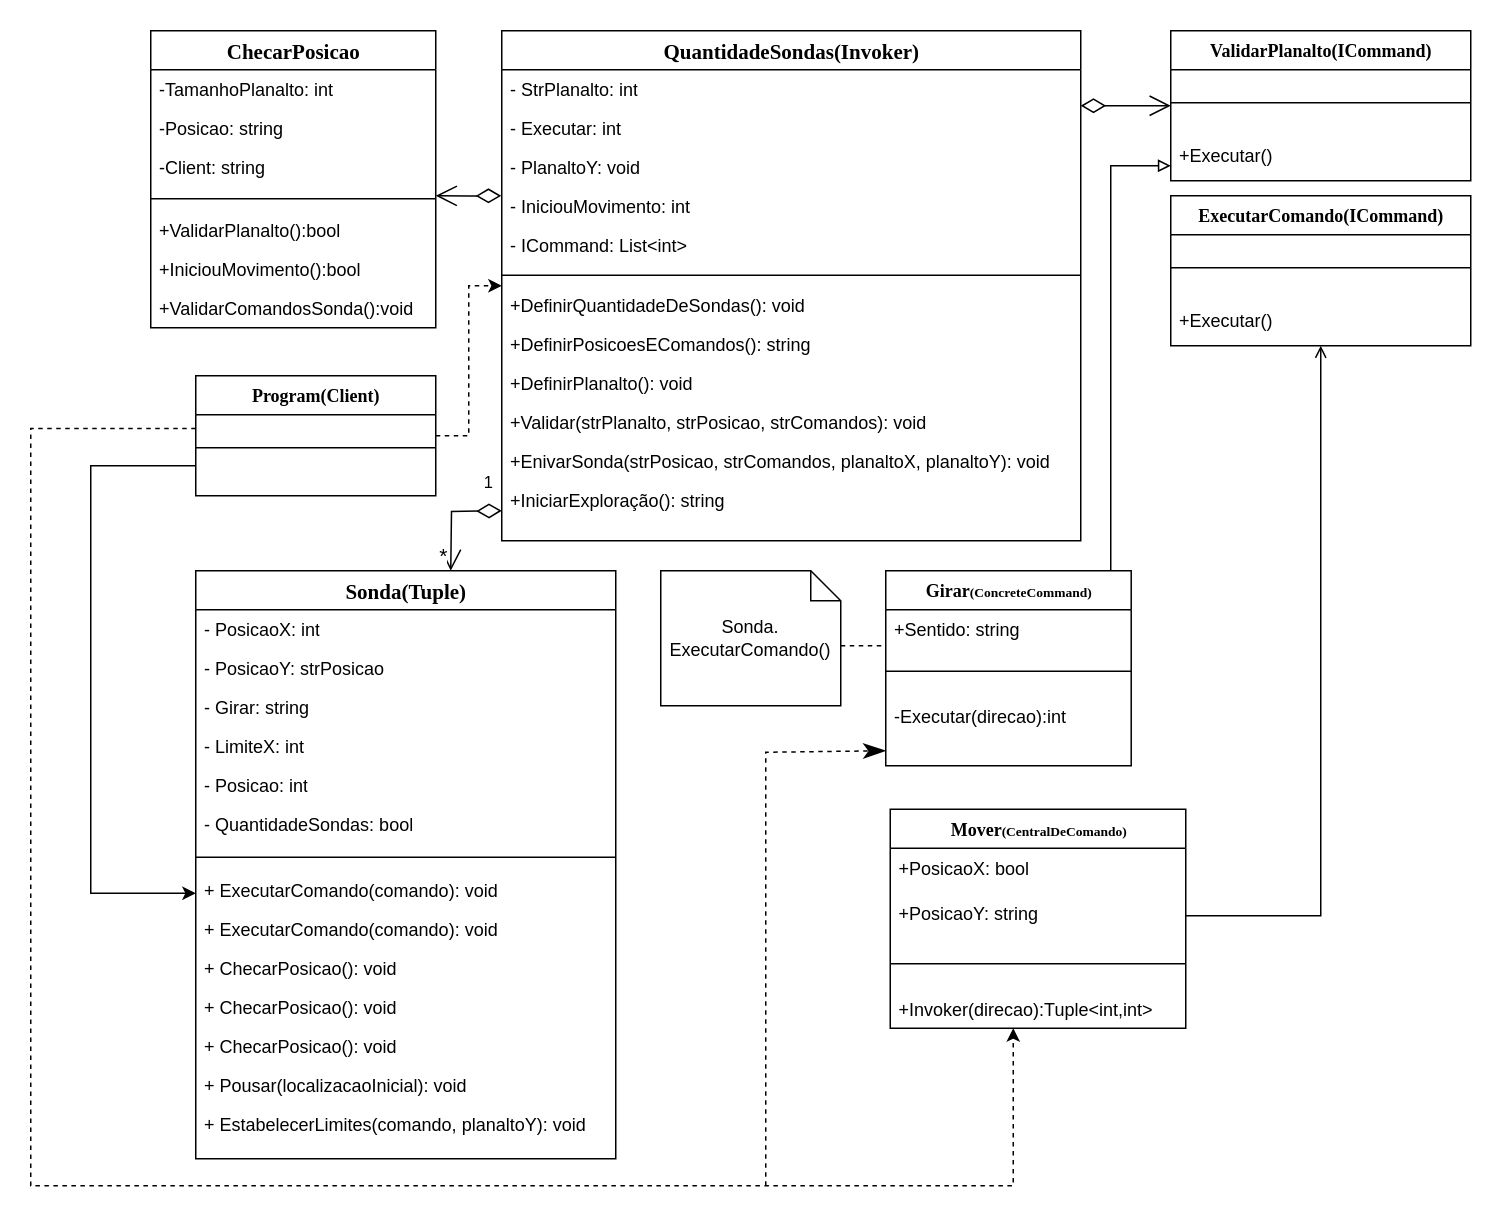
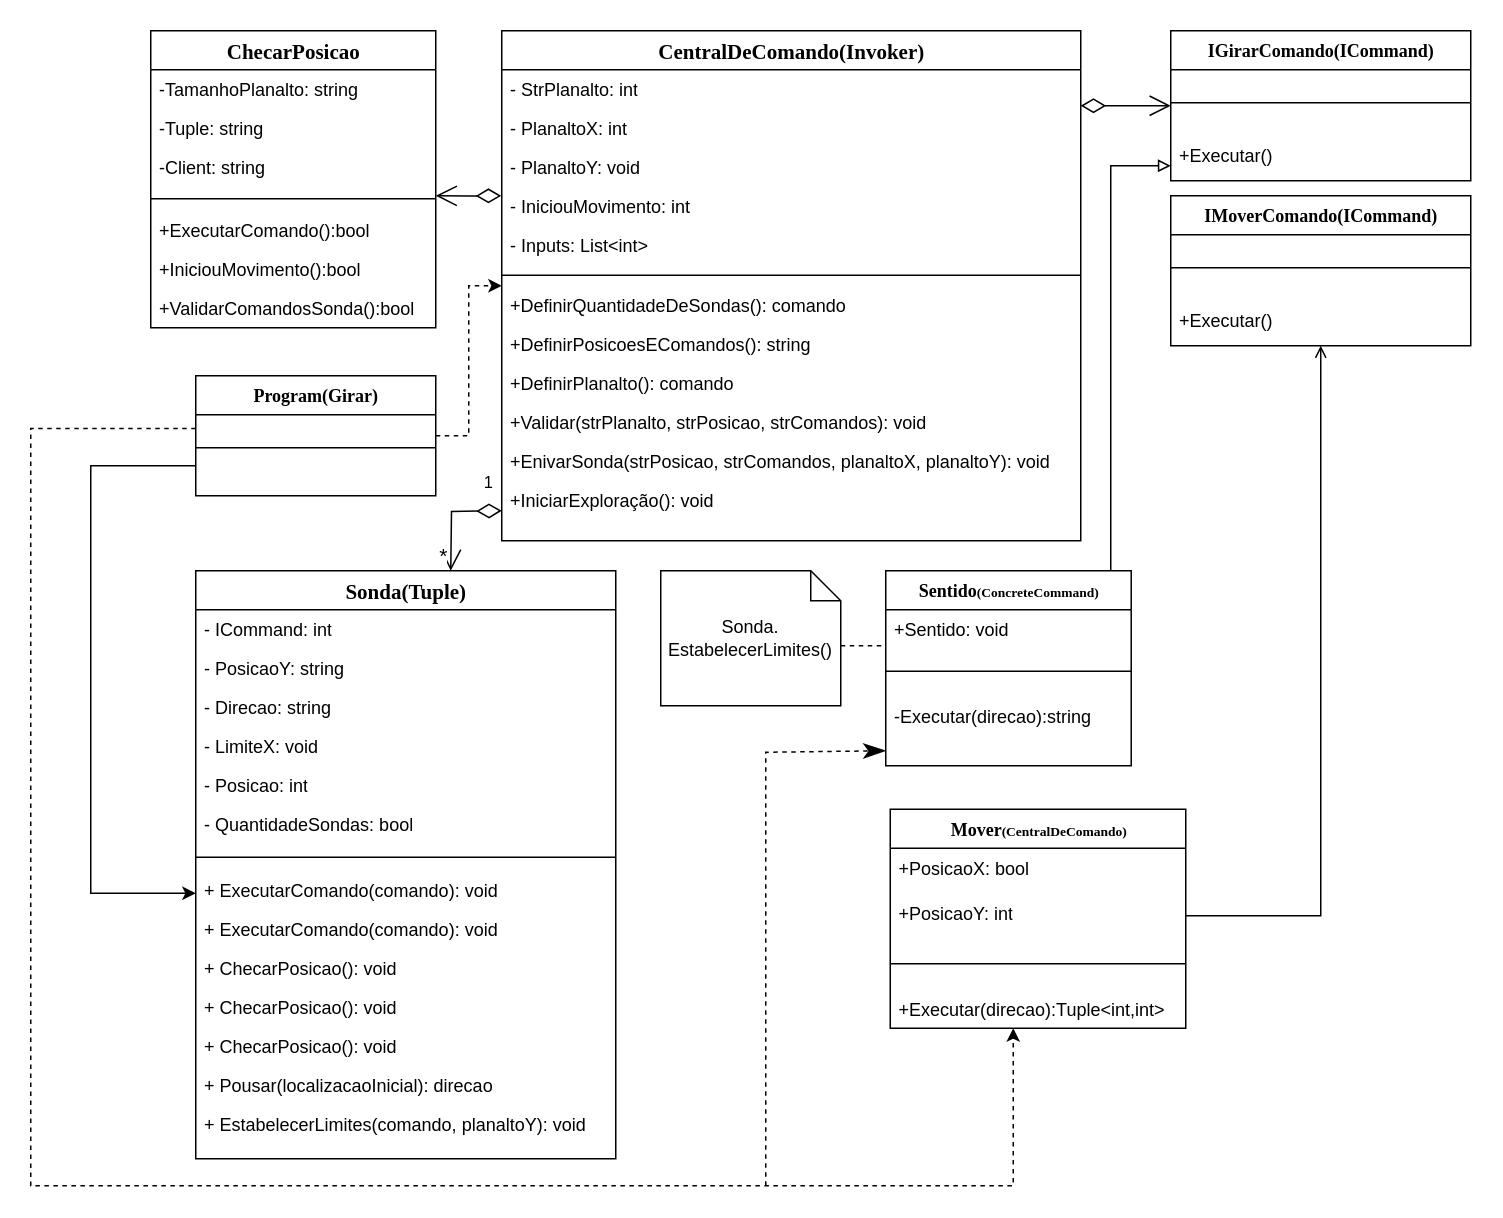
node "QuantidadeSondas(Invoker)": label "QuantidadeSondas(Invoker)" -> "CentralDeComando(Invoker)"
node "ValidarPlanalto(ICommand)": label "ValidarPlanalto(ICommand)" -> "IGirarComando(ICommand)"
node "-TamanhoPlanalto: int": label "-TamanhoPlanalto: int" -> "-TamanhoPlanalto: string"
node "-Posicao: string": label "-Posicao: string" -> "-Tuple: string"
node "- Executar: int": label "- Executar: int" -> "- PlanaltoX: int"
node "ExecutarComando(ICommand)": label "ExecutarComando(ICommand)" -> "IMoverComando(ICommand)"
node "+ValidarPlanalto():bool": label "+ValidarPlanalto():bool" -> "+ExecutarComando():bool"
node "- ICommand: List<int>": label "- ICommand: List<int>" -> "- Inputs: List<int>"
node "+DefinirQuantidadeDeSondas(): void": label "+DefinirQuantidadeDeSondas(): void" -> "+DefinirQuantidadeDeSondas(): comando"
node "+ValidarComandosSonda():void": label "+ValidarComandosSonda():void" -> "+ValidarComandosSonda():bool"
node "+DefinirPlanalto(): void": label "+DefinirPlanalto(): void" -> "+DefinirPlanalto(): comando"
node "Program(Client)": label "Program(Client)" -> "Program(Girar)"
node "+IniciarExploração(): string": label "+IniciarExploração(): string" -> "+IniciarExploração(): void"
node "Girar(ConcreteCommand)": label "Girar(ConcreteCommand)" -> "Sentido(ConcreteCommand)"
node "- PosicaoX: int": label "- PosicaoX: int" -> "- ICommand: int"
node "+Sentido: string": label "+Sentido: string" -> "+Sentido: void"
node "Sonda. ExecutarComando()": label "Sonda. ExecutarComando()" -> "Sonda. EstabelecerLimites()"
node "- PosicaoY: strPosicao": label "- PosicaoY: strPosicao" -> "- PosicaoY: string"
node "- Girar: string": label "- Girar: string" -> "- Direcao: string"
node "-Executar(direcao):int": label "-Executar(direcao):int" -> "-Executar(direcao):string"
node "- LimiteX: int": label "- LimiteX: int" -> "- LimiteX: void"
node "+PosicaoY: string": label "+PosicaoY: string" -> "+PosicaoY: int"
node "+Invoker(direcao):Tuple<int,int>": label "+Invoker(direcao):Tuple<int,int>" -> "+Executar(direcao):Tuple<int,int>"
node "+ Pousar(localizacaoInicial): void": label "+ Pousar(localizacaoInicial): void" -> "+ Pousar(localizacaoInicial): direcao"
